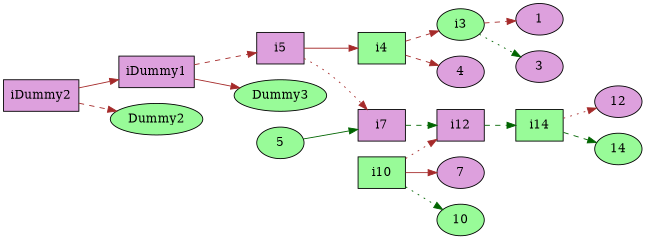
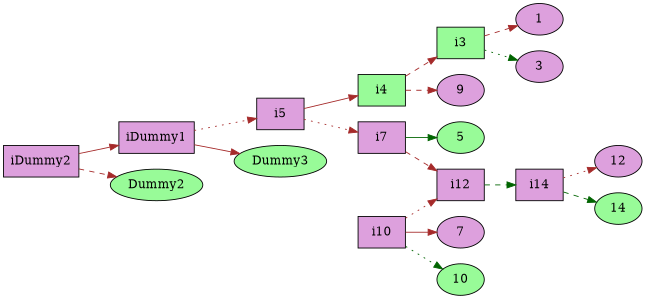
node "i3": shape ellipse -> box
edge "iDummy1" -> "i5": style dashed -> dotted
node "4": label "4" -> "9"
edge "i7" -> "i12": color darkgreen -> brown
node "i14": fillcolor palegreen -> plum
edge "5" -> "i7": reversed
node "i10": fillcolor palegreen -> plum
